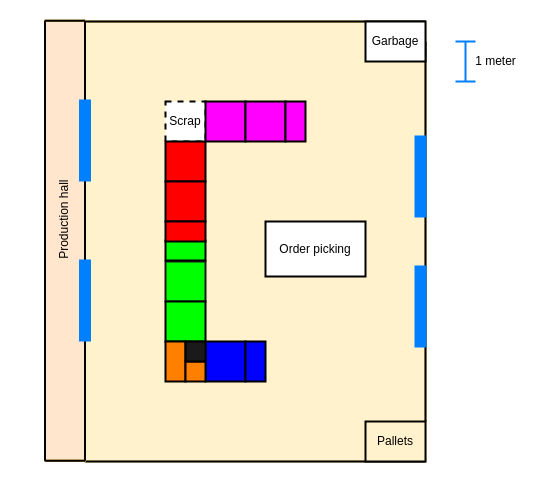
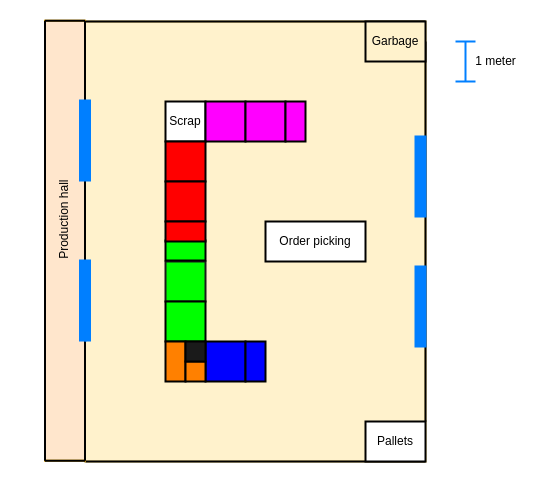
node "Garbage": fillcolor #ffffff -> #fff2cc
node "Scrap": style dashed -> solid
node "Order picking": size 100x55 -> 100x40
node "Pallets": fillcolor #fff2cc -> #ffffff
